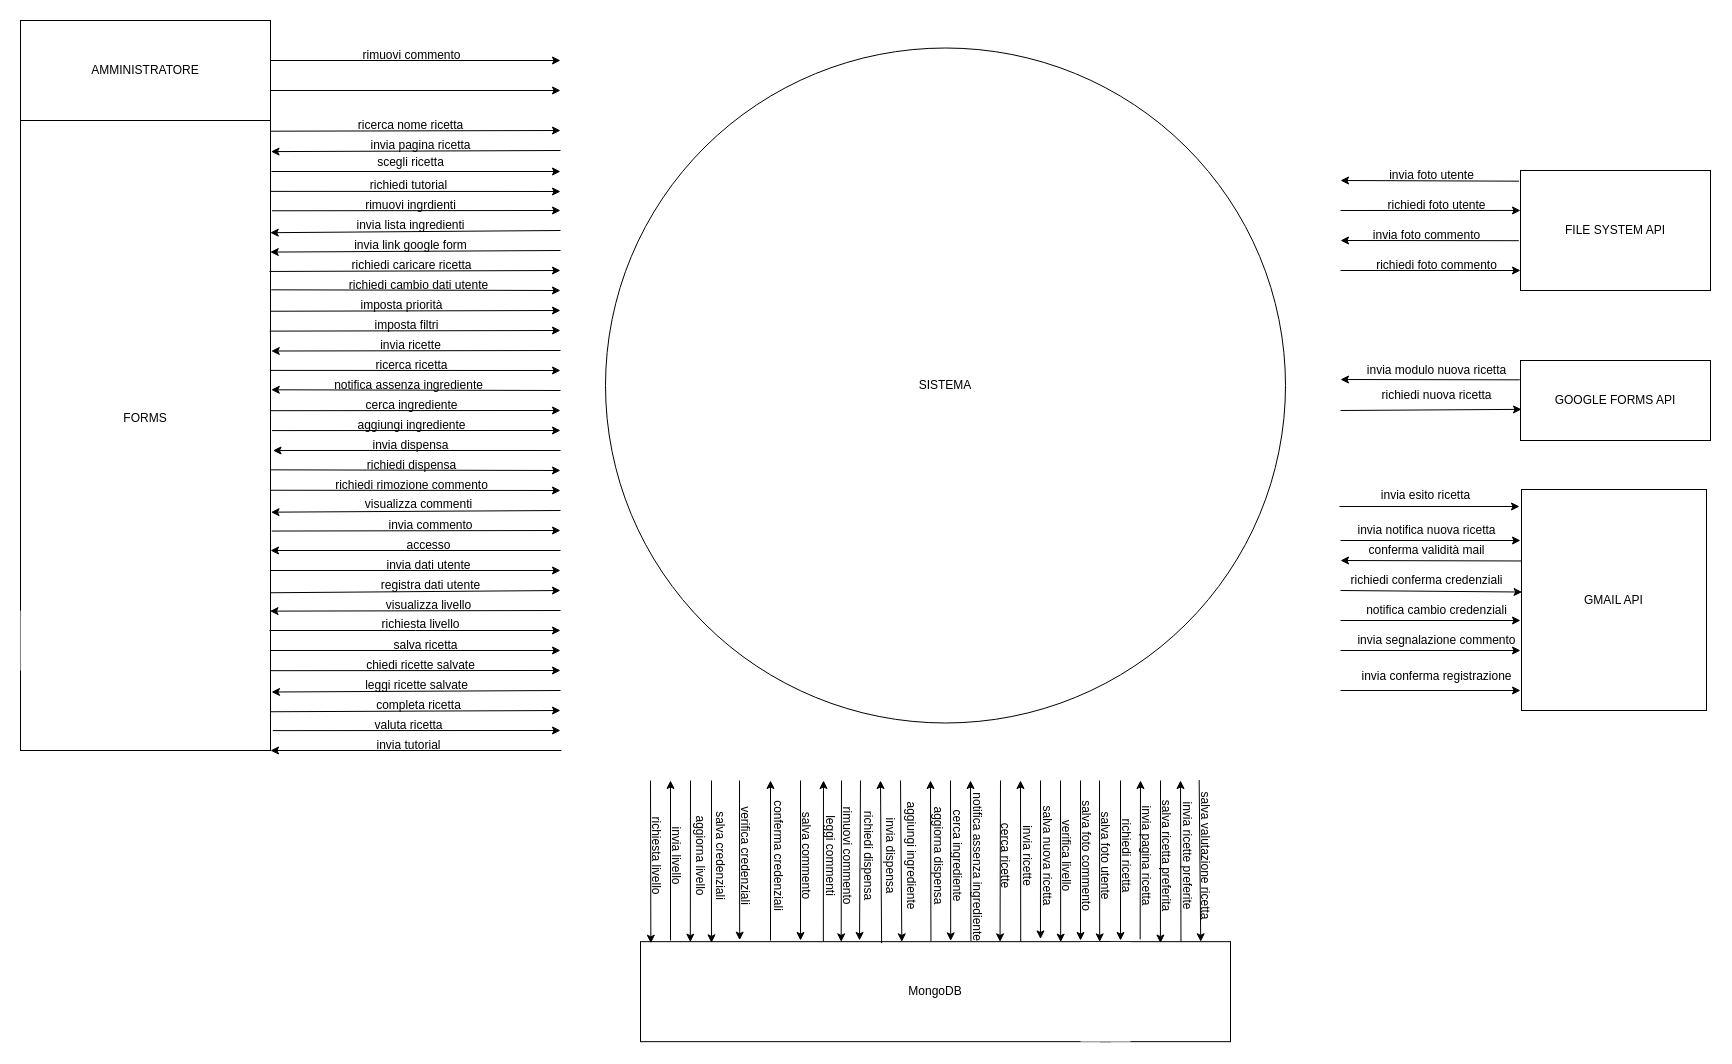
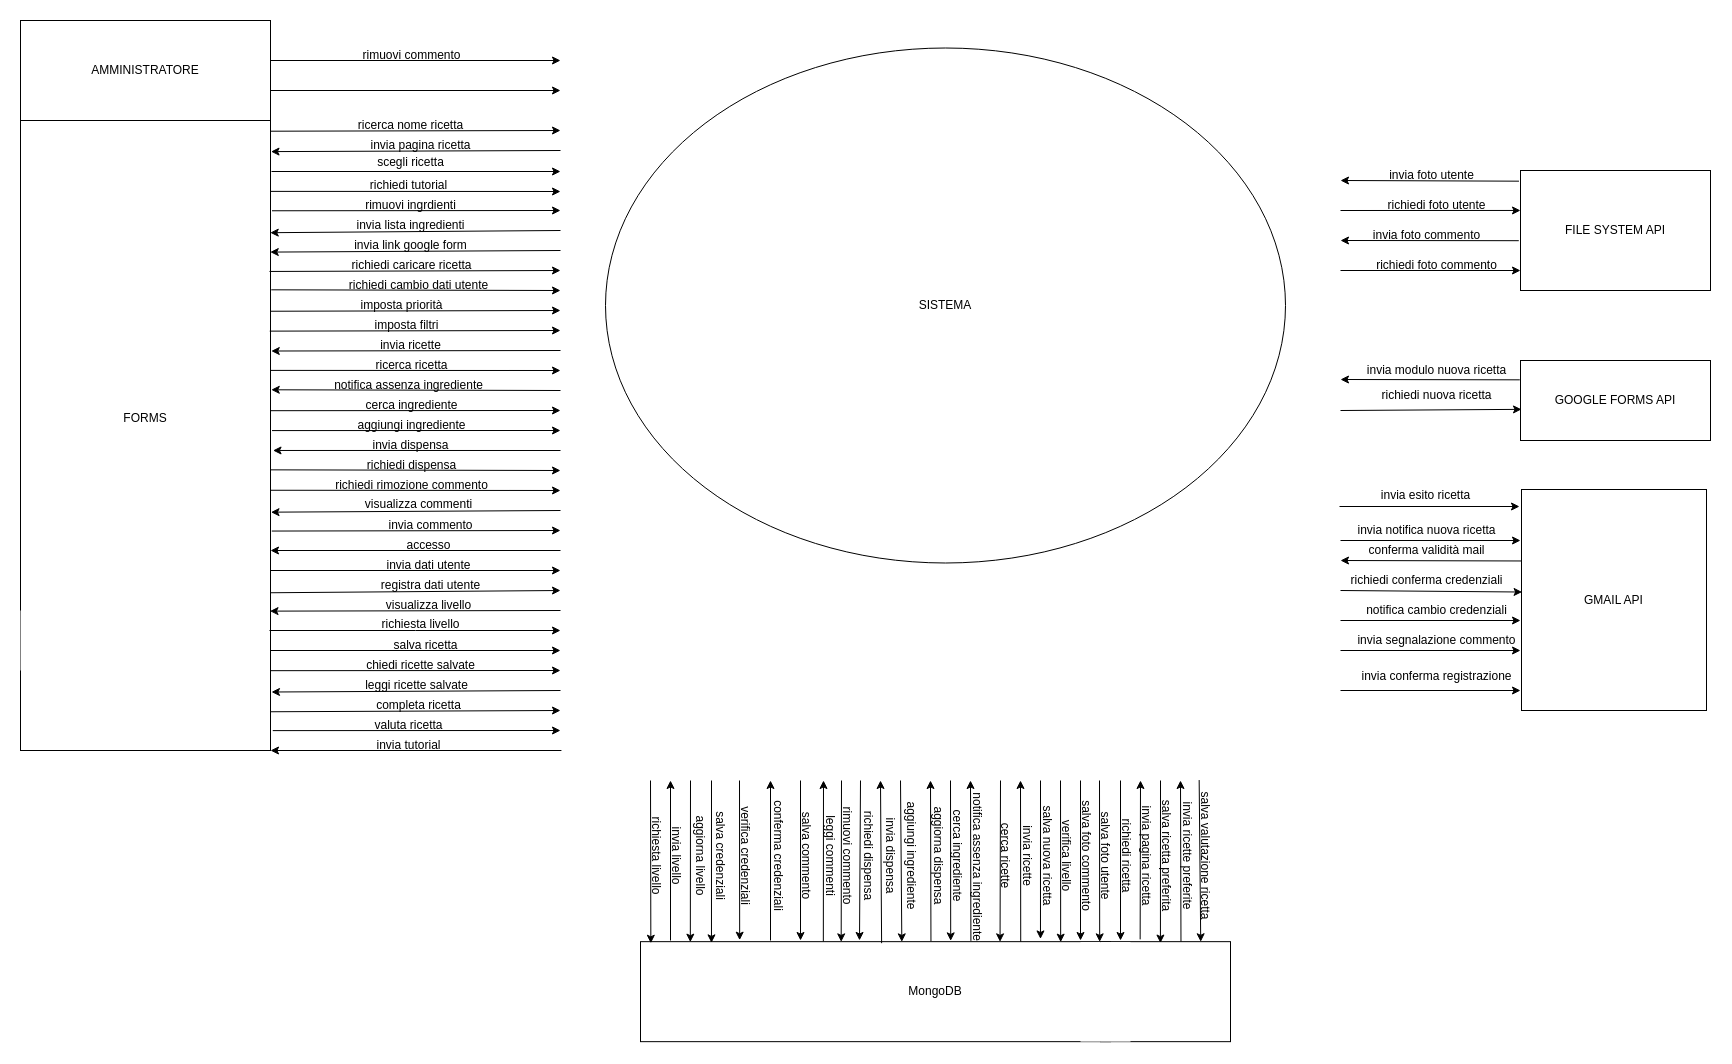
node "SISTEMA": size 680x675 -> 680x515
